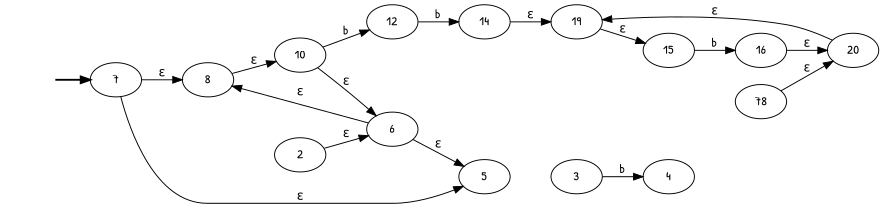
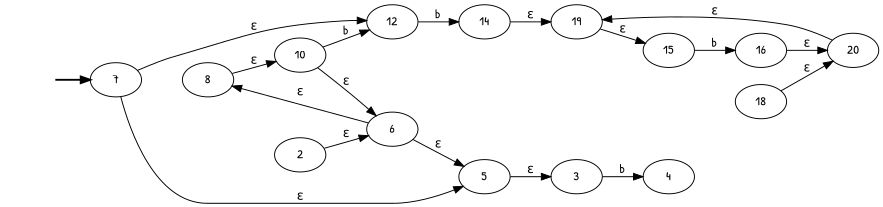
edge "7" -> "8": now "7" -> "12"
node "78": label "78" -> "18"
edge "5" -> "3": added, label "ε"
